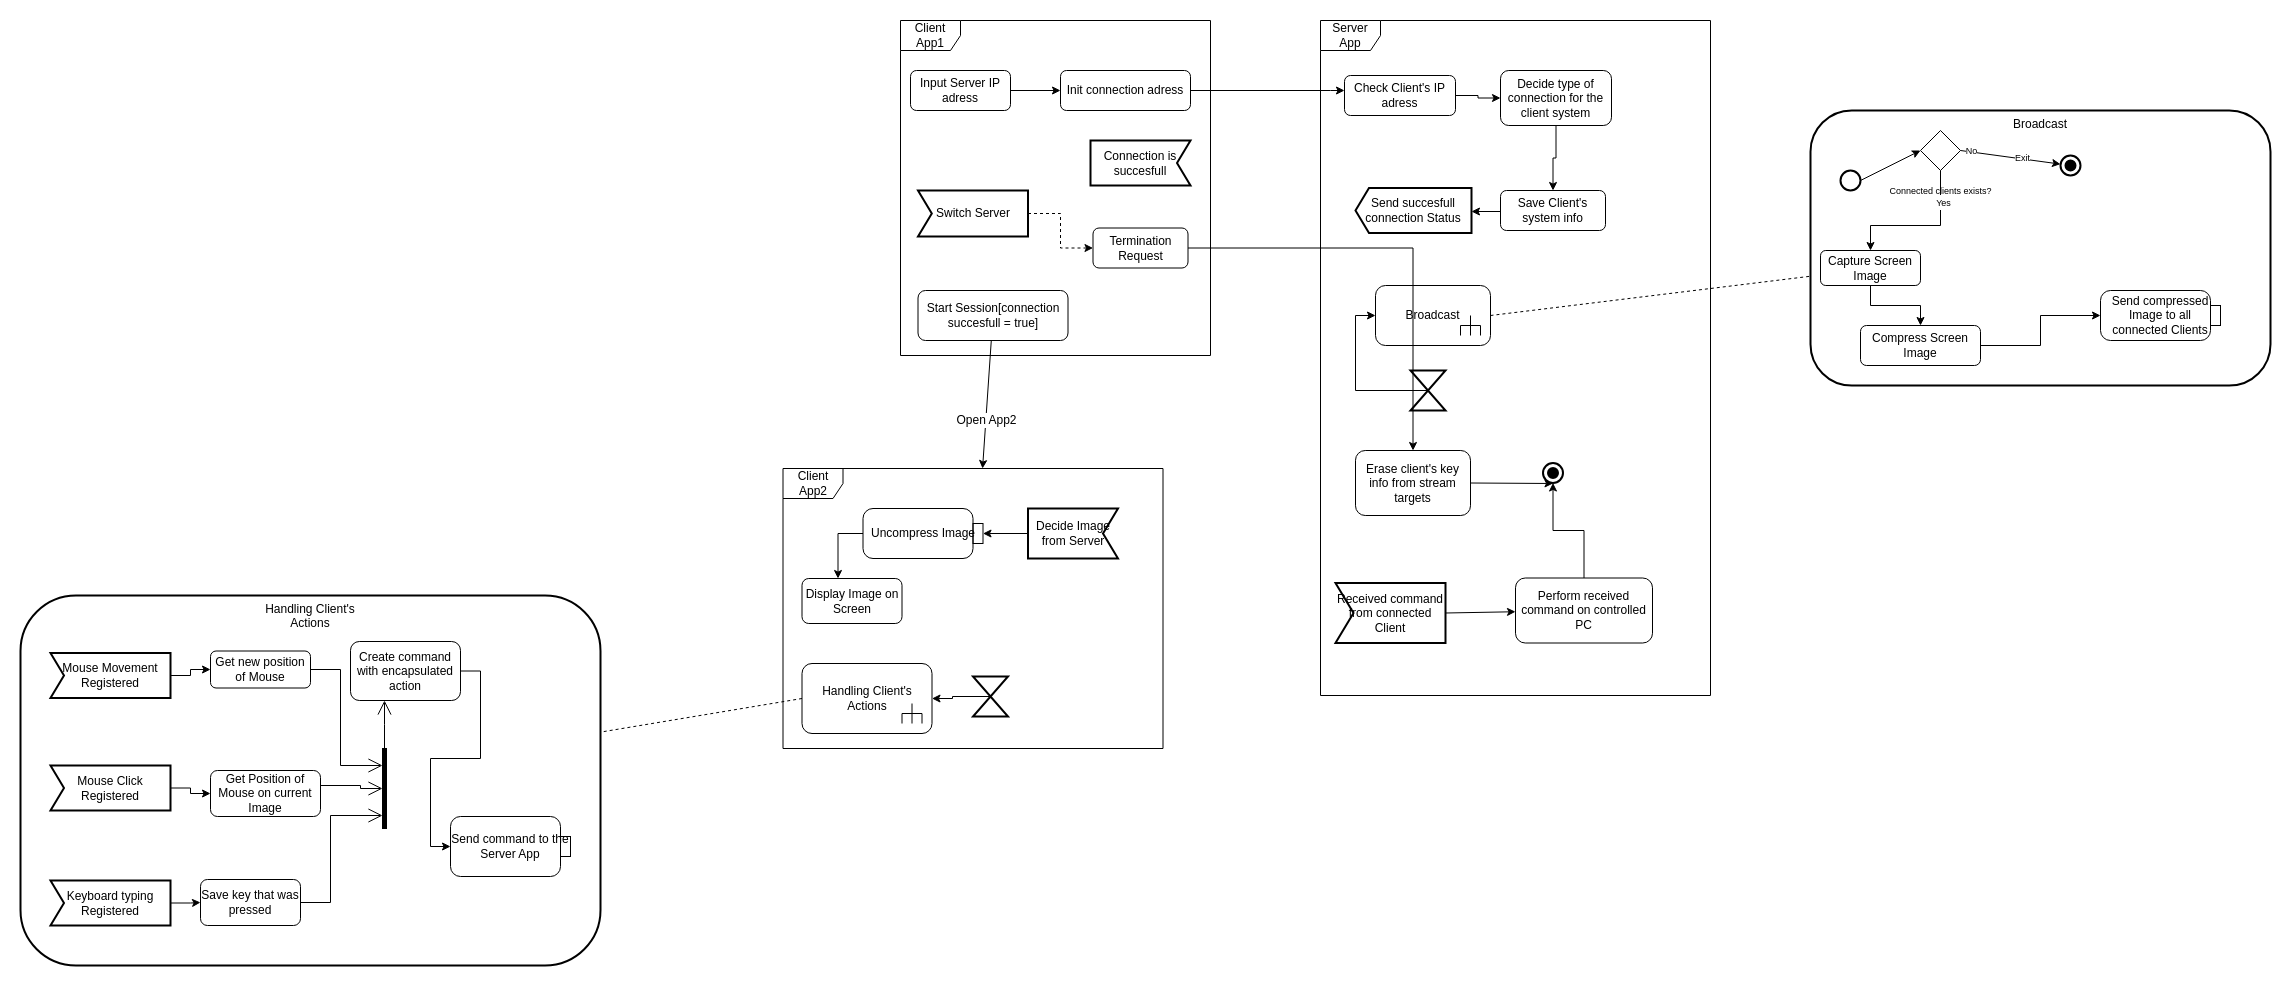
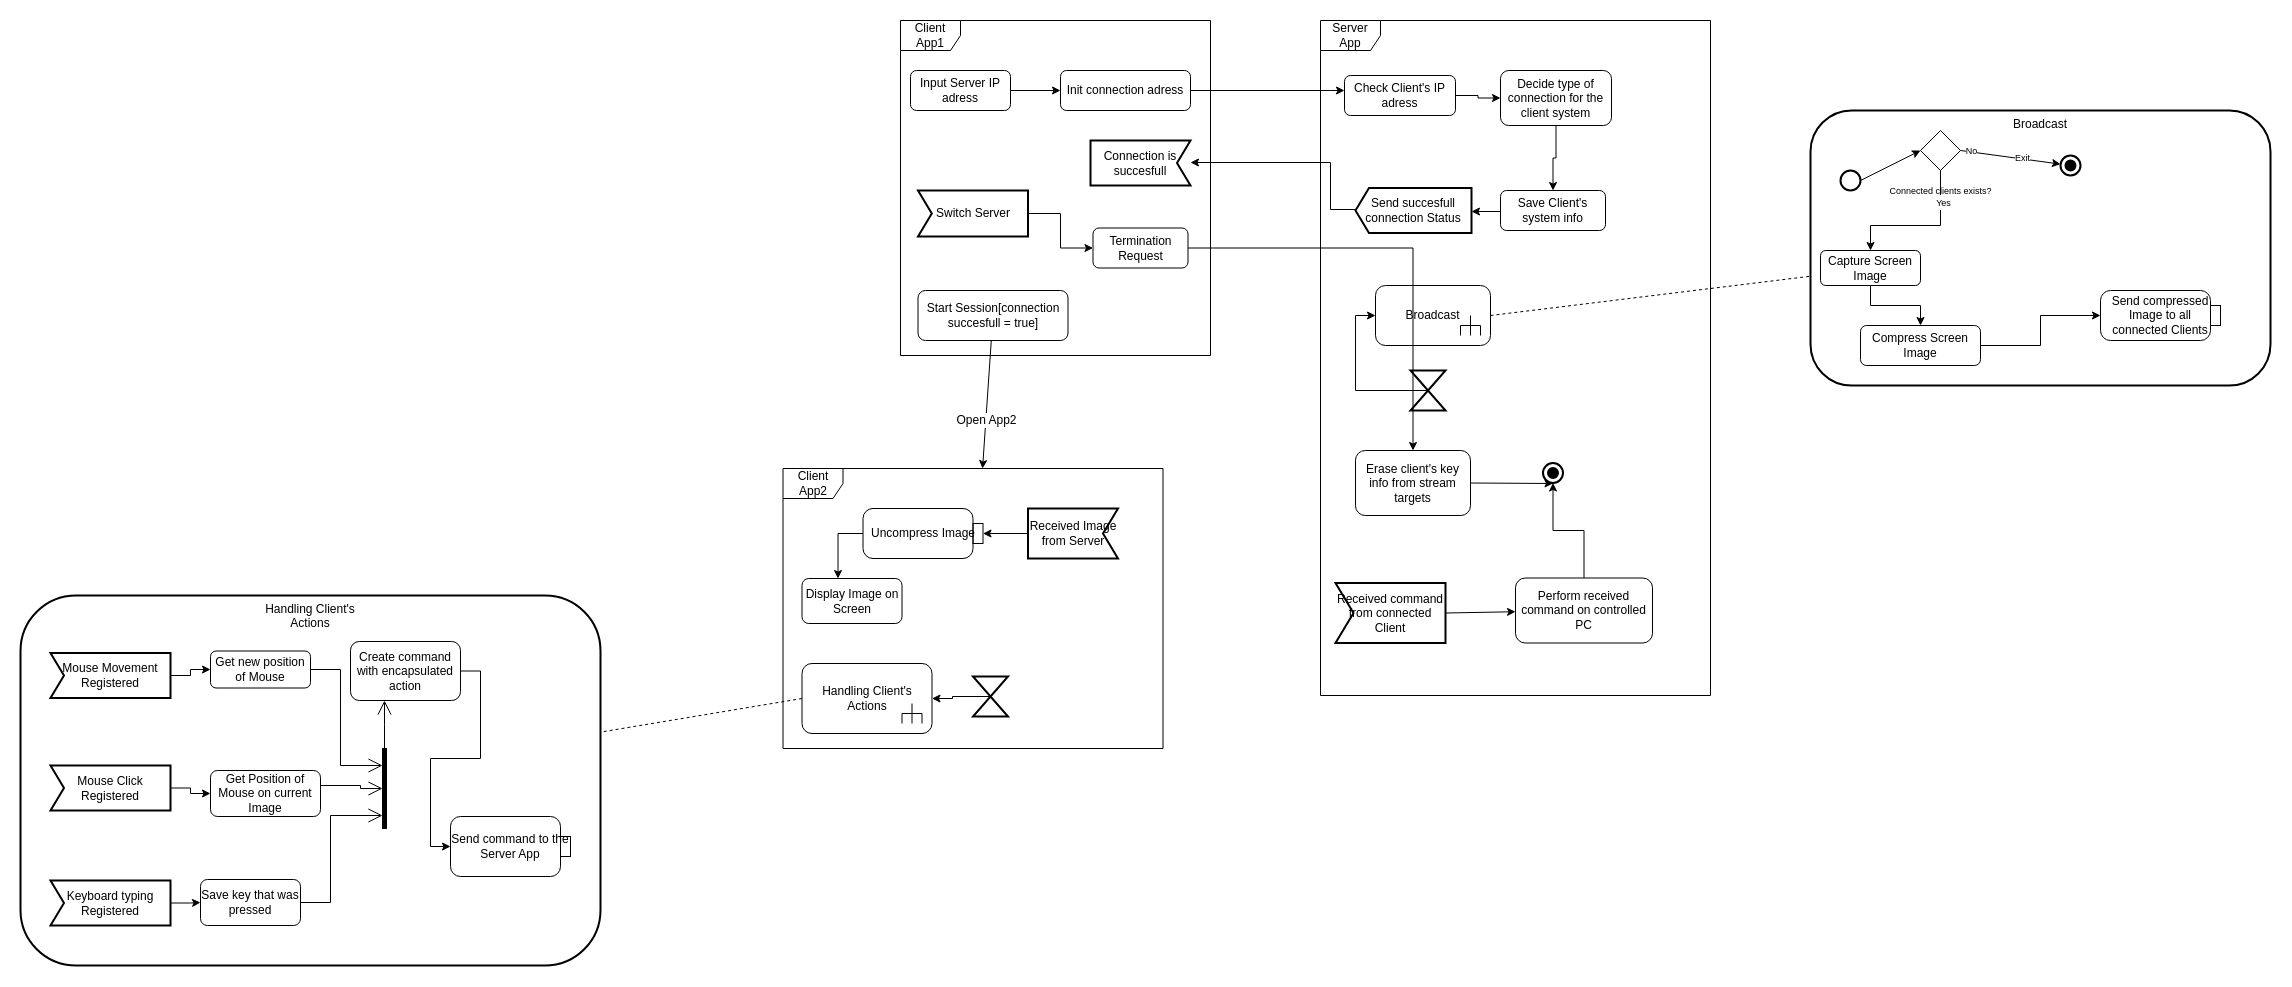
edge "Send succesfull connection Status" -> "Connection is succesfull": added
edge "Switch Server" -> "Termination Request": style dashed -> solid
node "Decide Image from Server": label "Decide Image from Server" -> "Received Image from Server"
